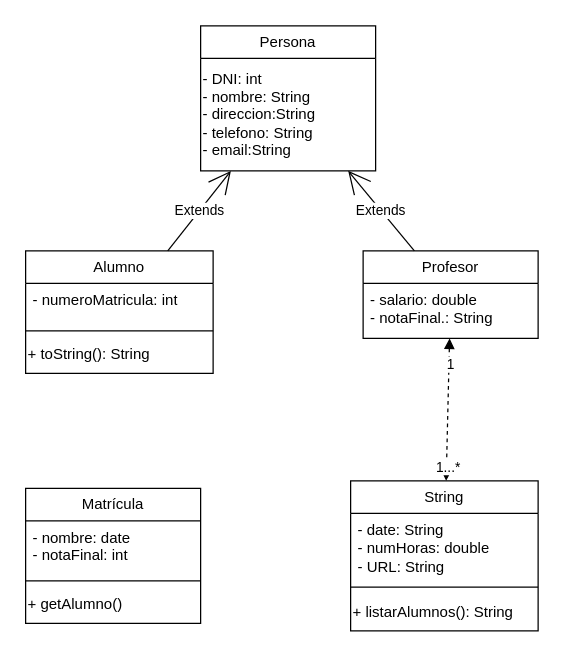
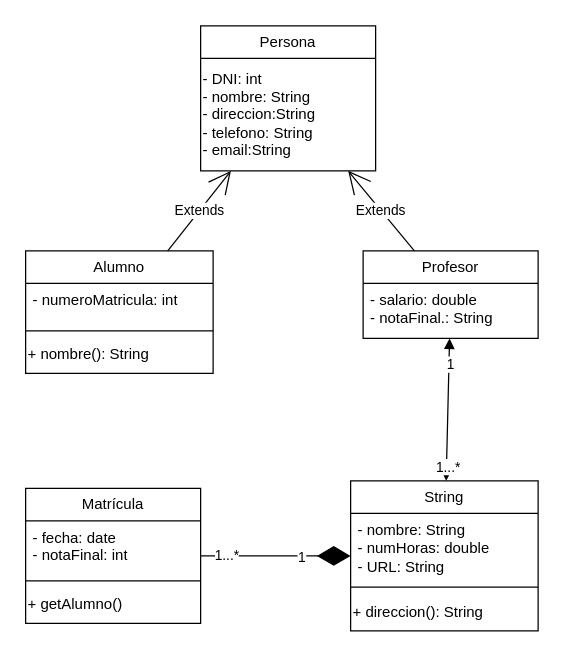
node "+ toString(): String": label "+ toString(): String" -> "+ nombre(): String"
edge "Profesor" -- "String": style dashed -> solid
node "- nombre: date - notaFinal: int": label "- nombre: date - notaFinal: int" -> "- fecha: date - notaFinal: int"
node "- date: String - numHoras: double - URL: String": label "- date: String - numHoras: double - URL: String" -> "- nombre: String - numHoras: double - URL: String"
edge "Matrícula" -> "String": added, labels "1", "1...*"
node "+ listarAlumnos(): String": label "+ listarAlumnos(): String" -> "+ direccion(): String"
